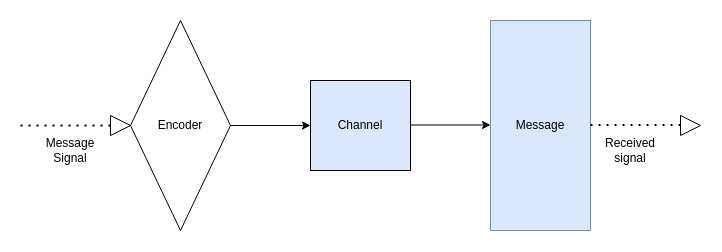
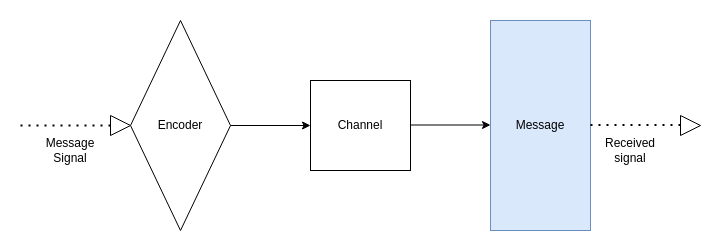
node "Channel": fillcolor #dae8fc -> #ffffff
